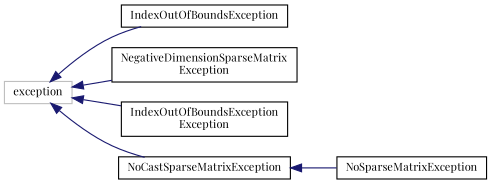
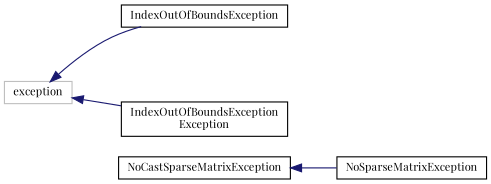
node "NegativeDimensionSparseMatrix Exception": removed
edge "NoCastSparseMatrixException" -> "exception": removed
